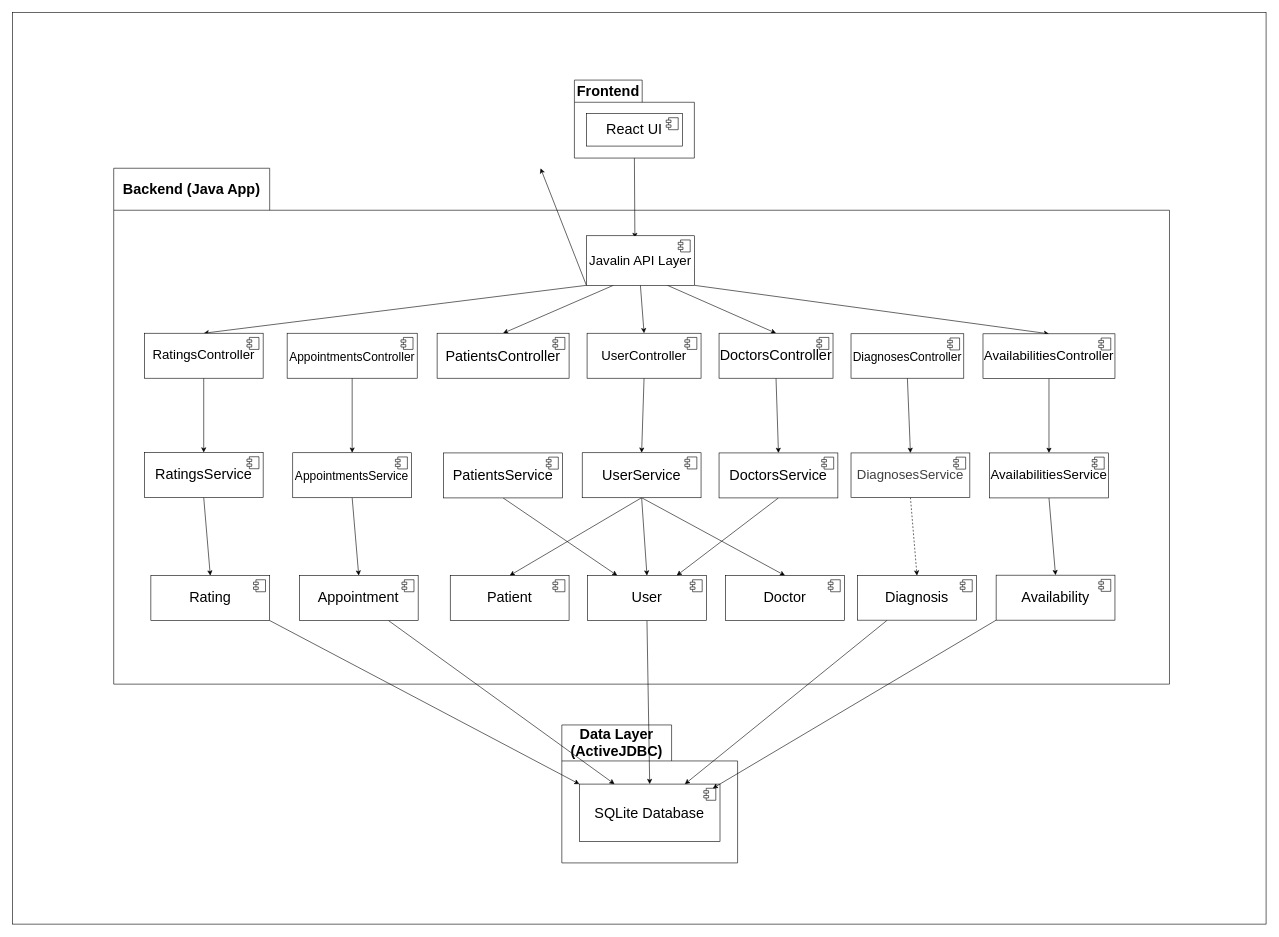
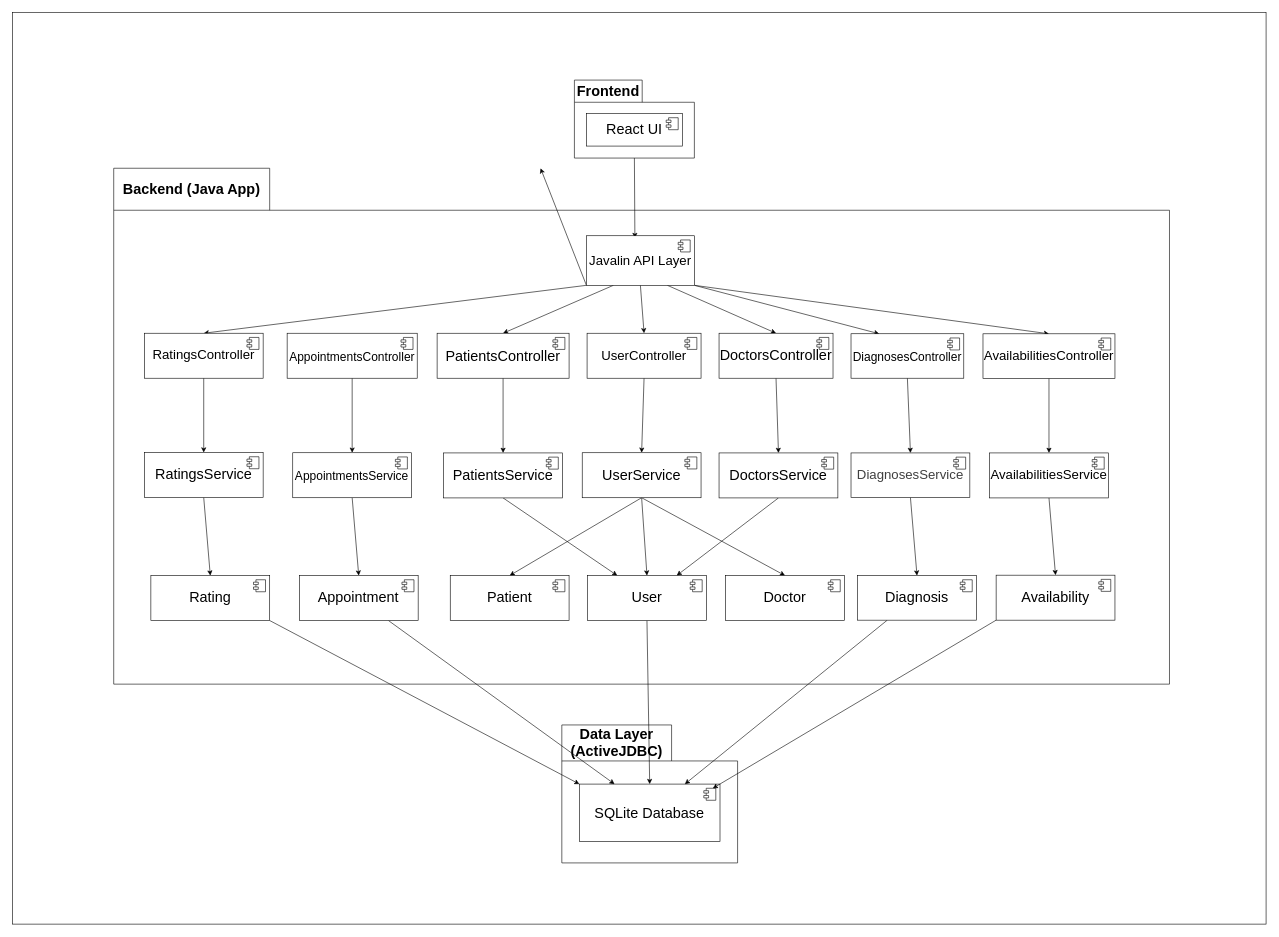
edge "Javalin API Layer" -> "DiagnosesController": added
edge "PatientsController" -> "PatientsService": added
edge "DiagnosesService" -> "Diagnosis": style dashed -> solid
